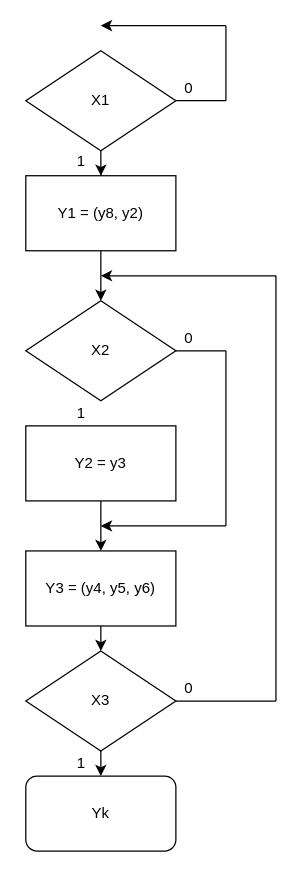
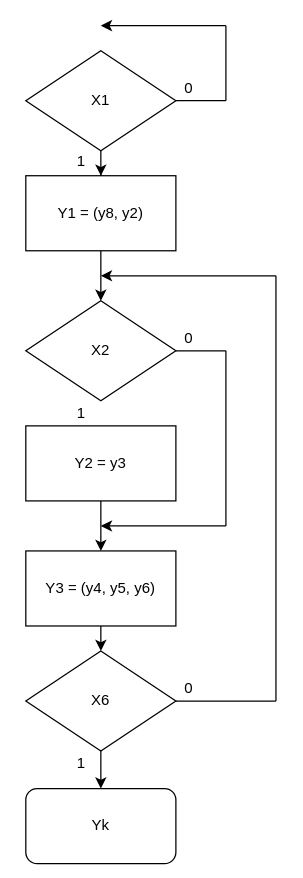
node "X3": label "X3" -> "X6"
node "Yk": moved (101, 813) -> (101, 826)
